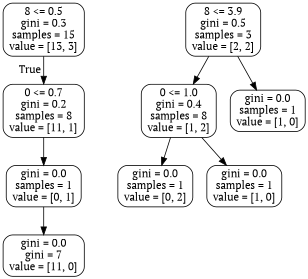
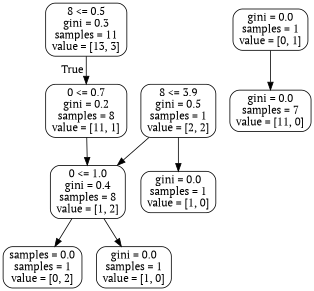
node "8 <= 0.5 gini = 0.3 samples = 15 value = [13, 3]": label "8 <= 0.5 gini = 0.3 samples = 15 value = [13, 3]" -> "8 <= 0.5 gini = 0.3 samples = 11 value = [13, 3]"
node "8 <= 3.9 gini = 0.5 samples = 3 value = [2, 2]": label "8 <= 3.9 gini = 0.5 samples = 3 value = [2, 2]" -> "8 <= 3.9 gini = 0.5 samples = 1 value = [2, 2]"
edge "0 <= 0.7 gini = 0.2 samples = 8 value = [11, 1]" -> "gini = 0.0 samples = 1 value = [0, 1]": now "0 <= 0.7 gini = 0.2 samples = 8 value = [11, 1]" -> "0 <= 1.0 gini = 0.4 samples = 8 value = [1, 2]"
node "gini = 0.0 samples = 1 value = [0, 2]": label "gini = 0.0 samples = 1 value = [0, 2]" -> "samples = 0.0 samples = 1 value = [0, 2]"
node "gini = 0.0 gini = 7 value = [11, 0]": label "gini = 0.0 gini = 7 value = [11, 0]" -> "gini = 0.0 samples = 7 value = [11, 0]"
